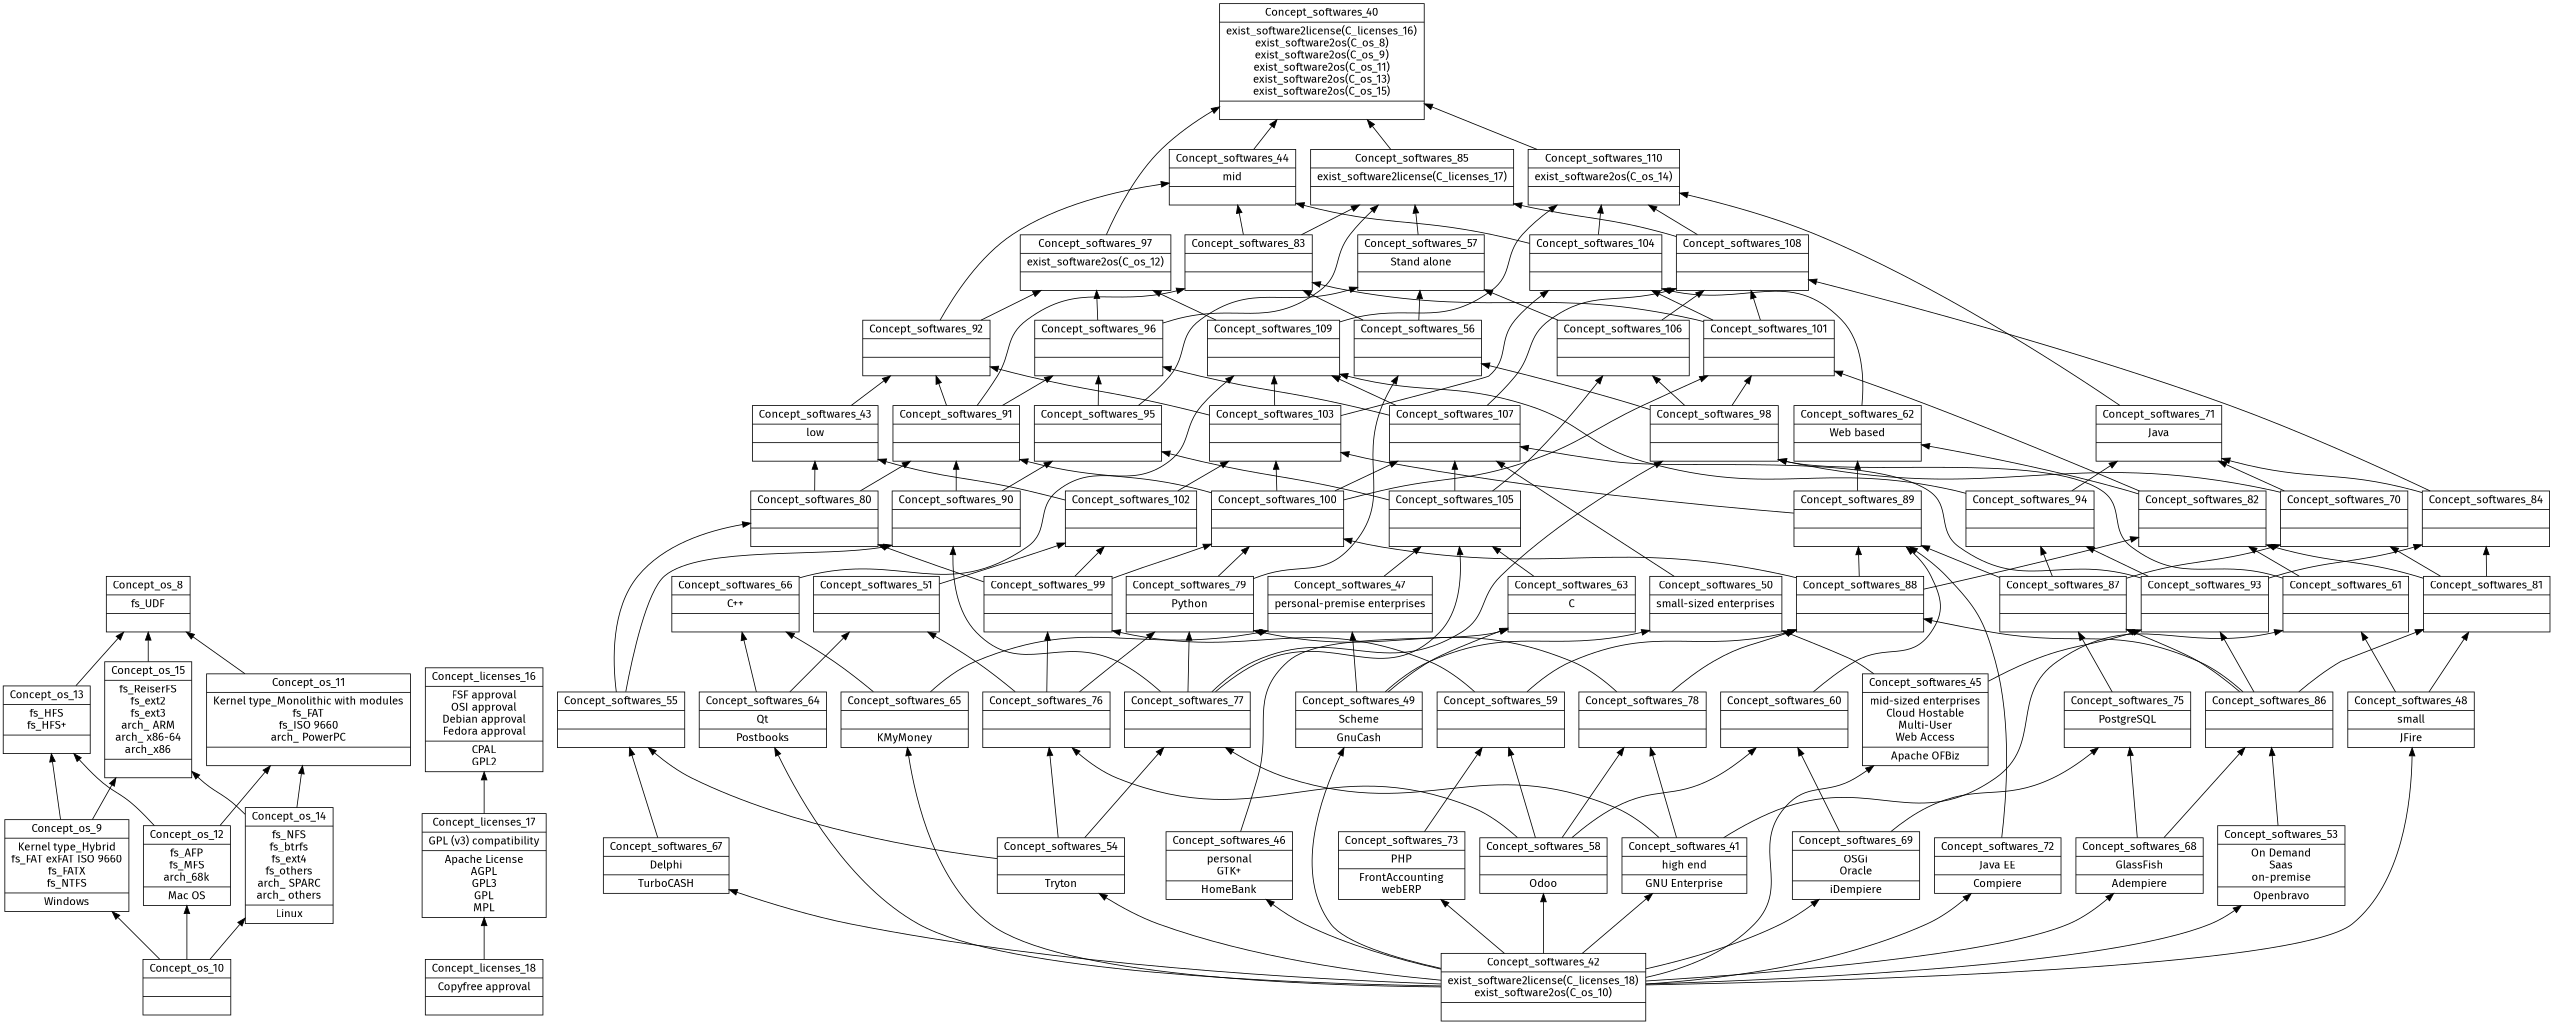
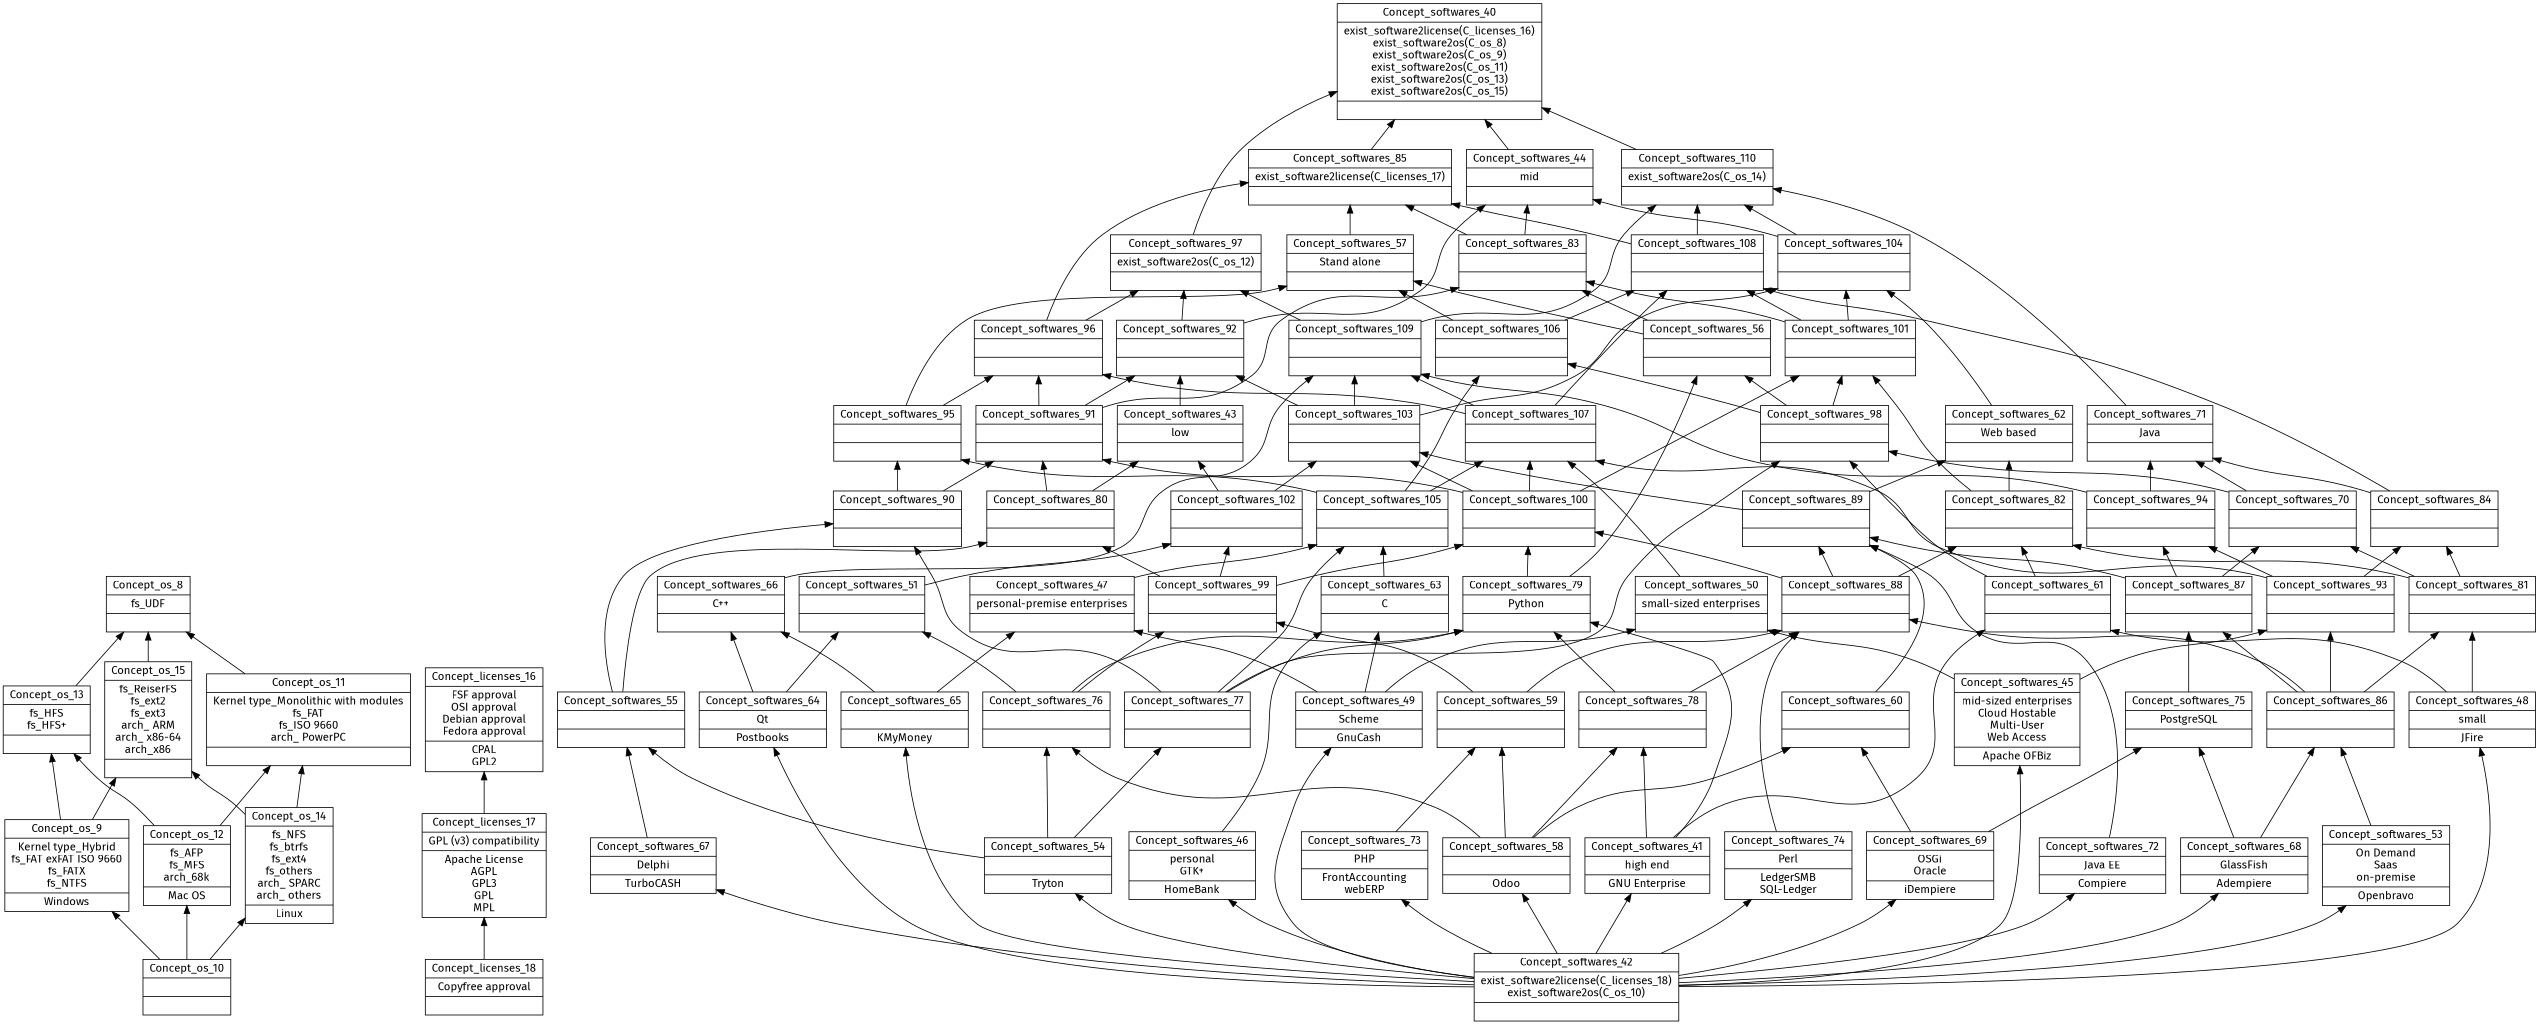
edge "Concept_softwares_41" -> "Concept_softwares_77": now "Concept_softwares_41" -> "Concept_softwares_79"
node "Concept_softwares_74": added
